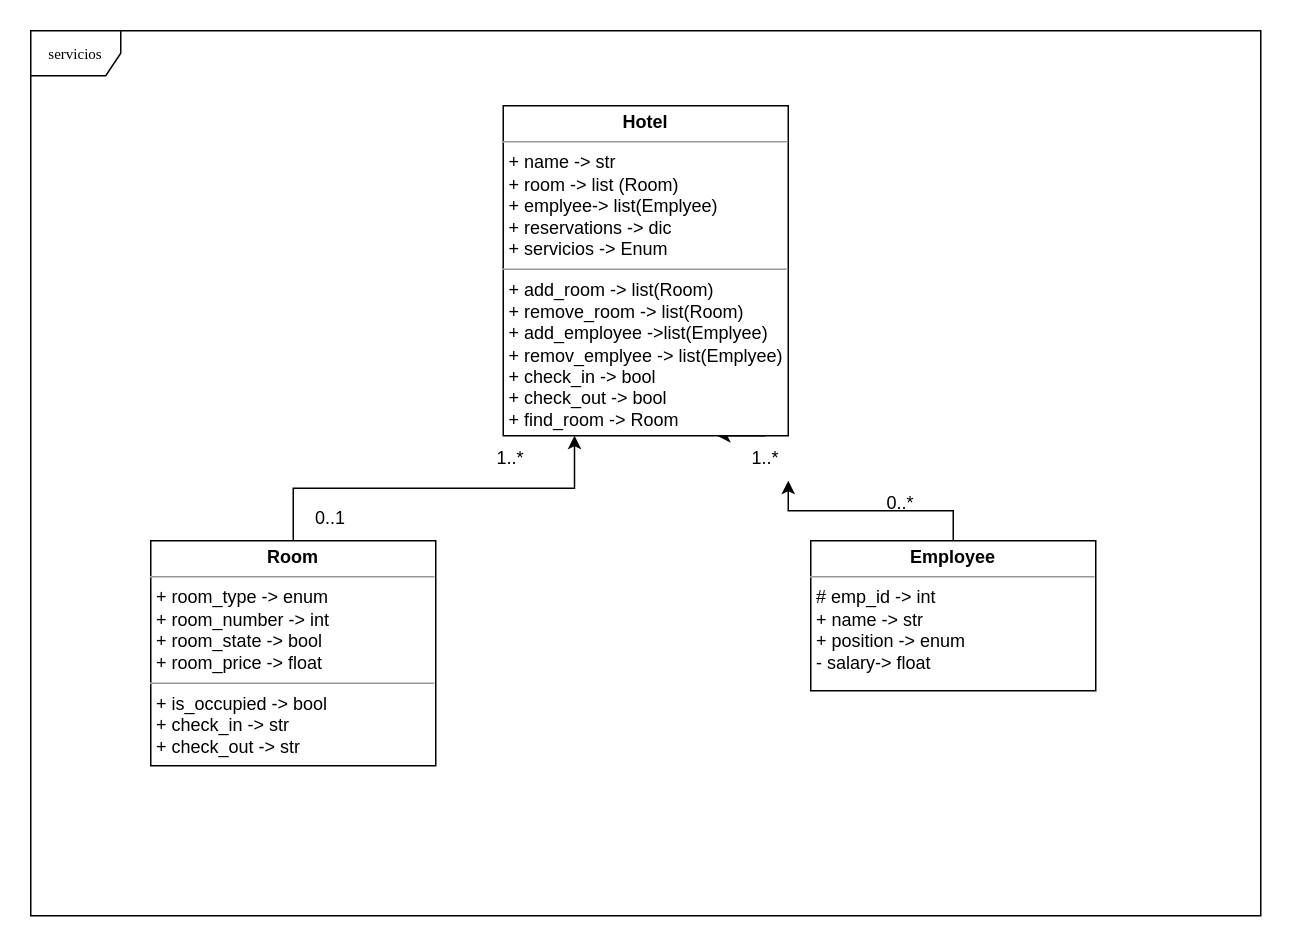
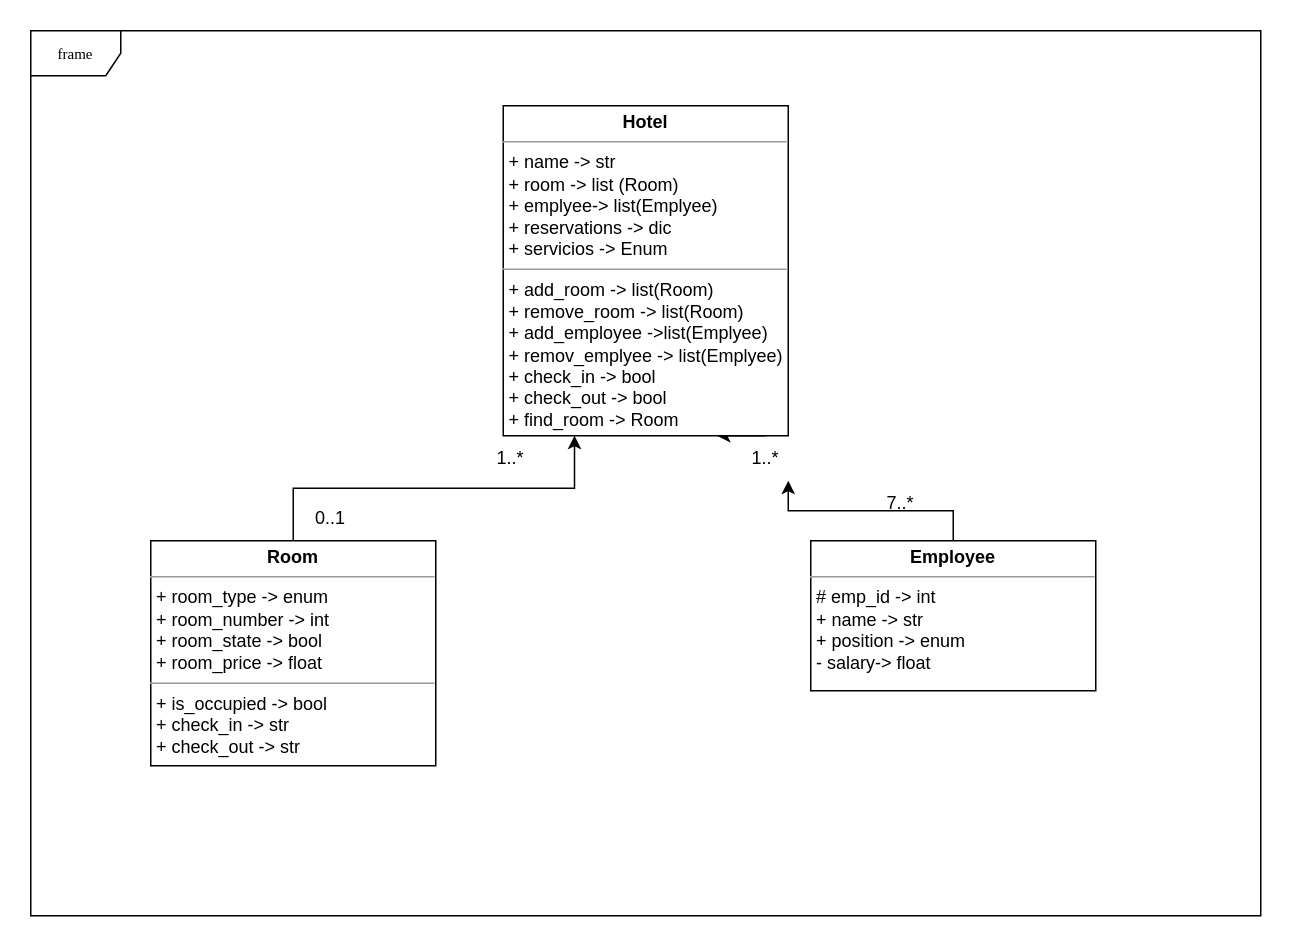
node "servicios": label "servicios" -> "frame"
node "0..*": label "0..*" -> "7..*"
